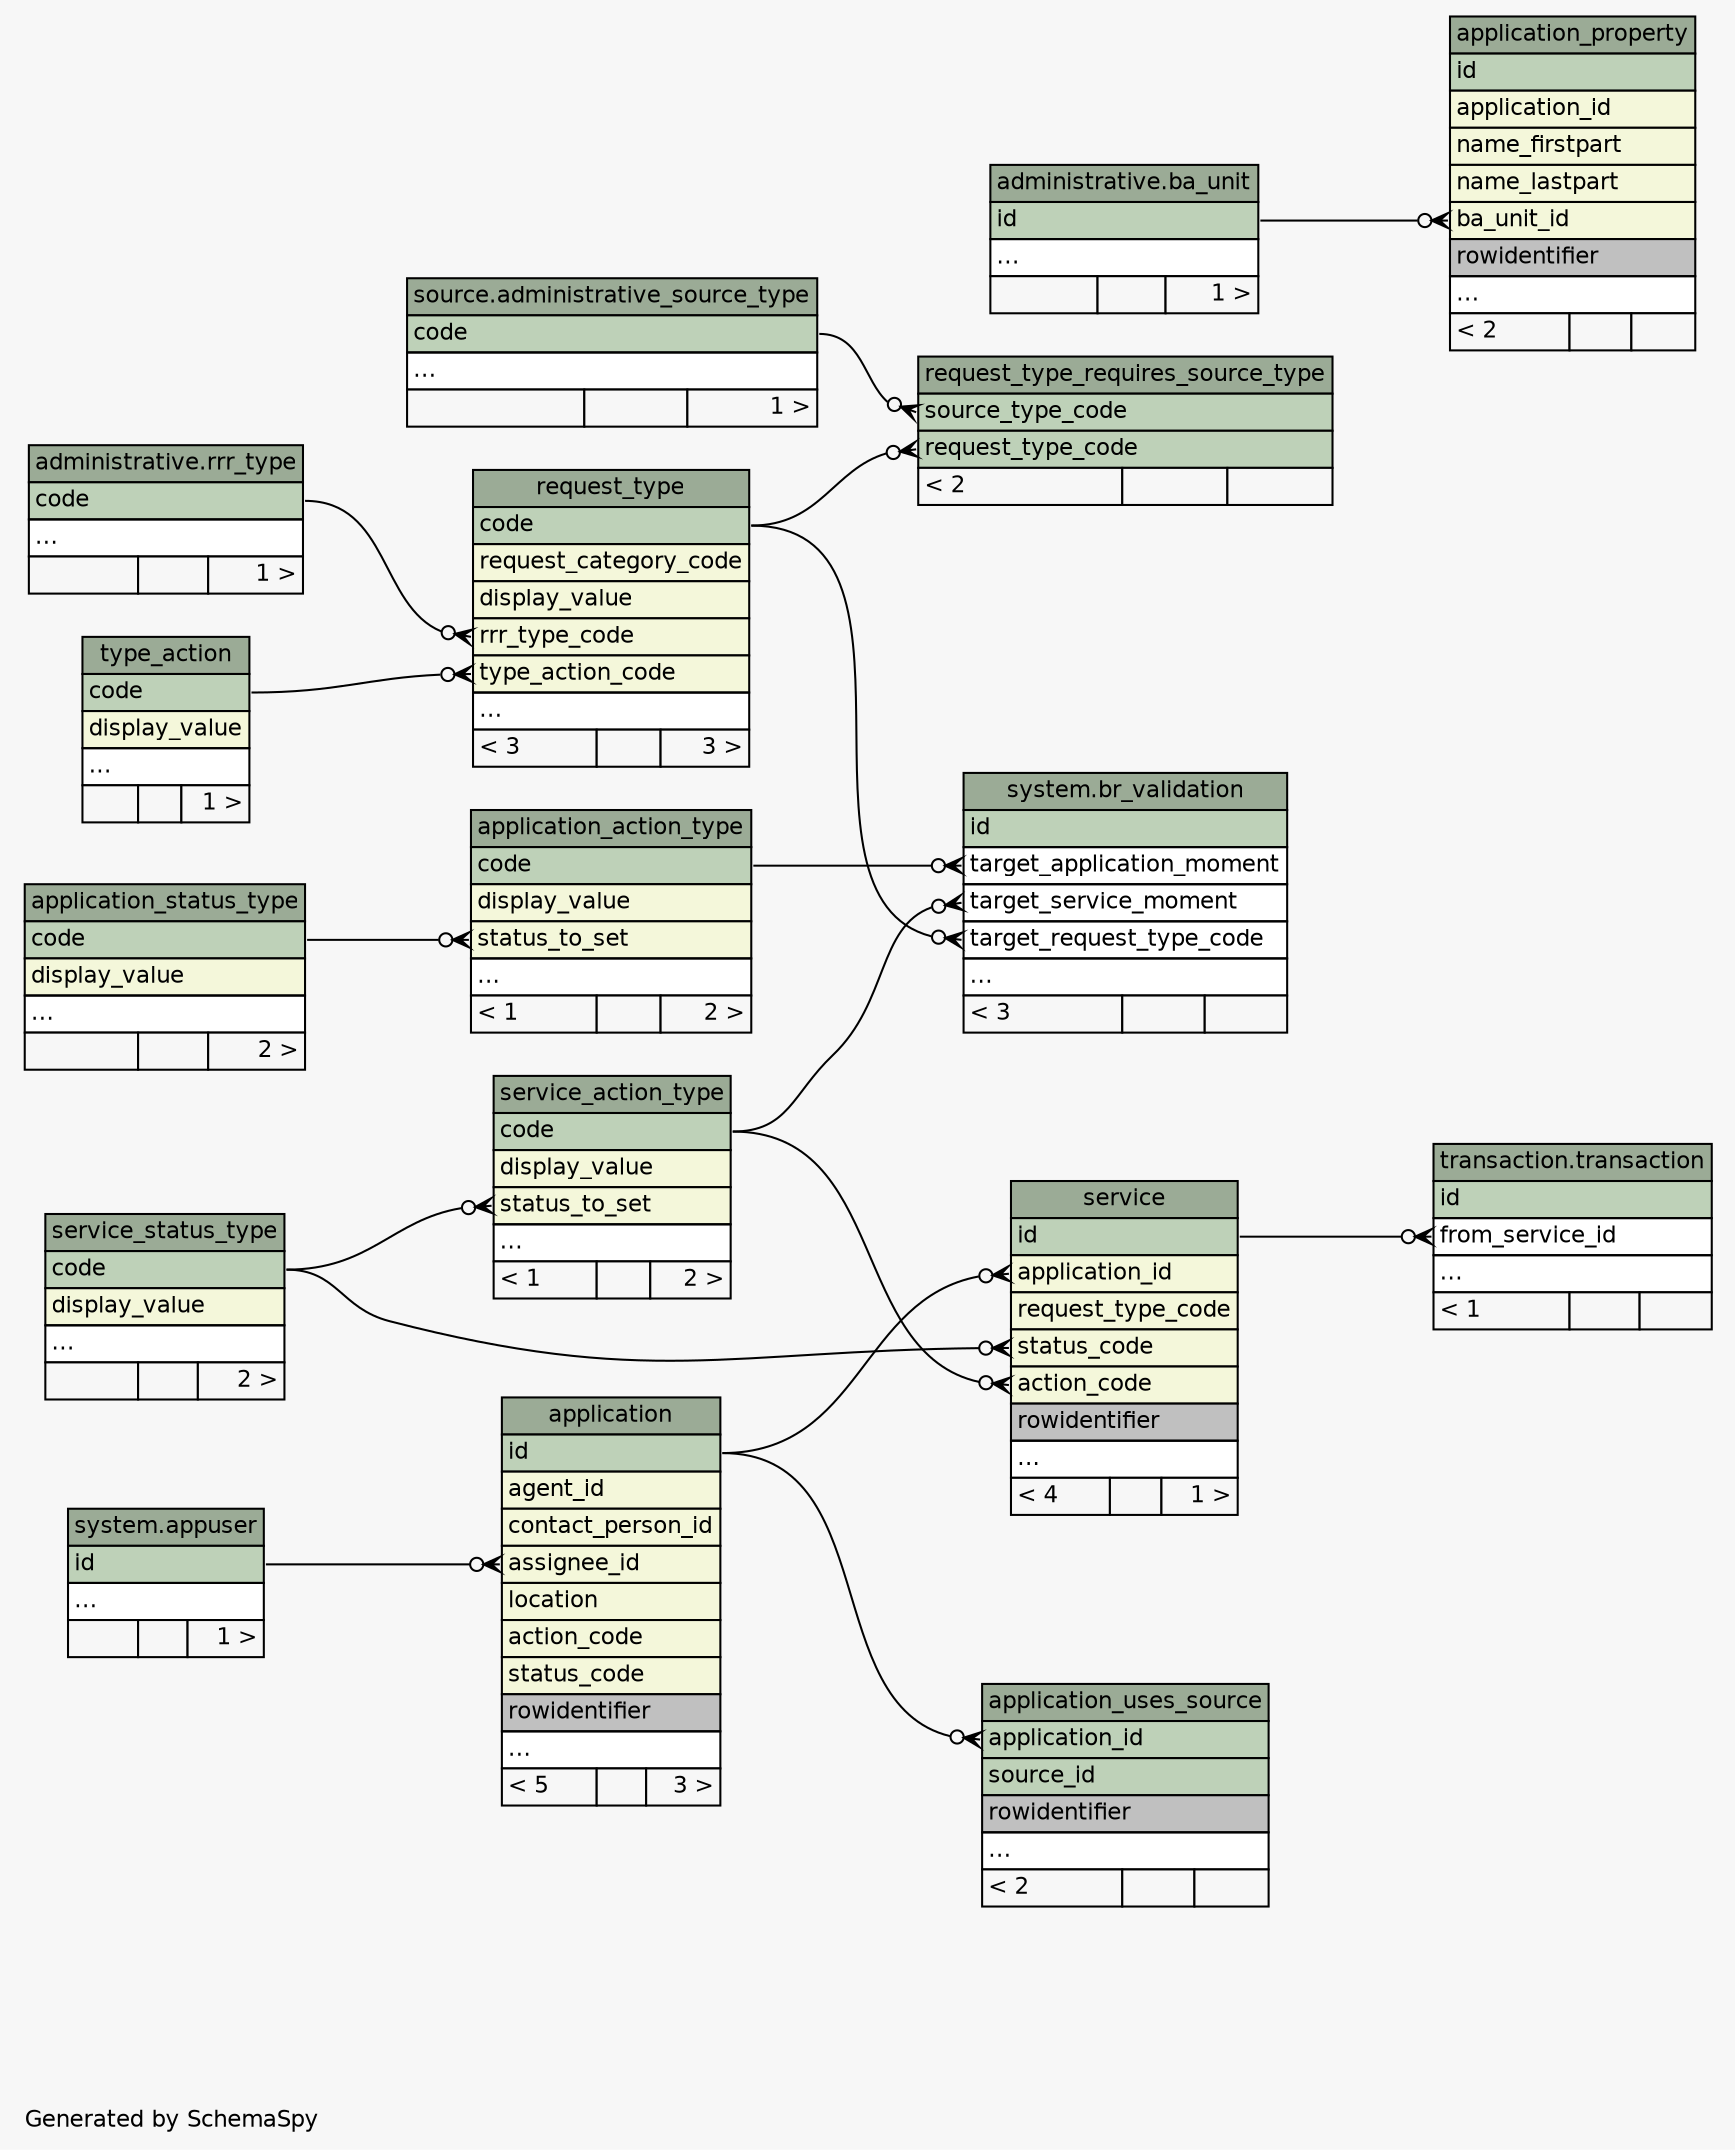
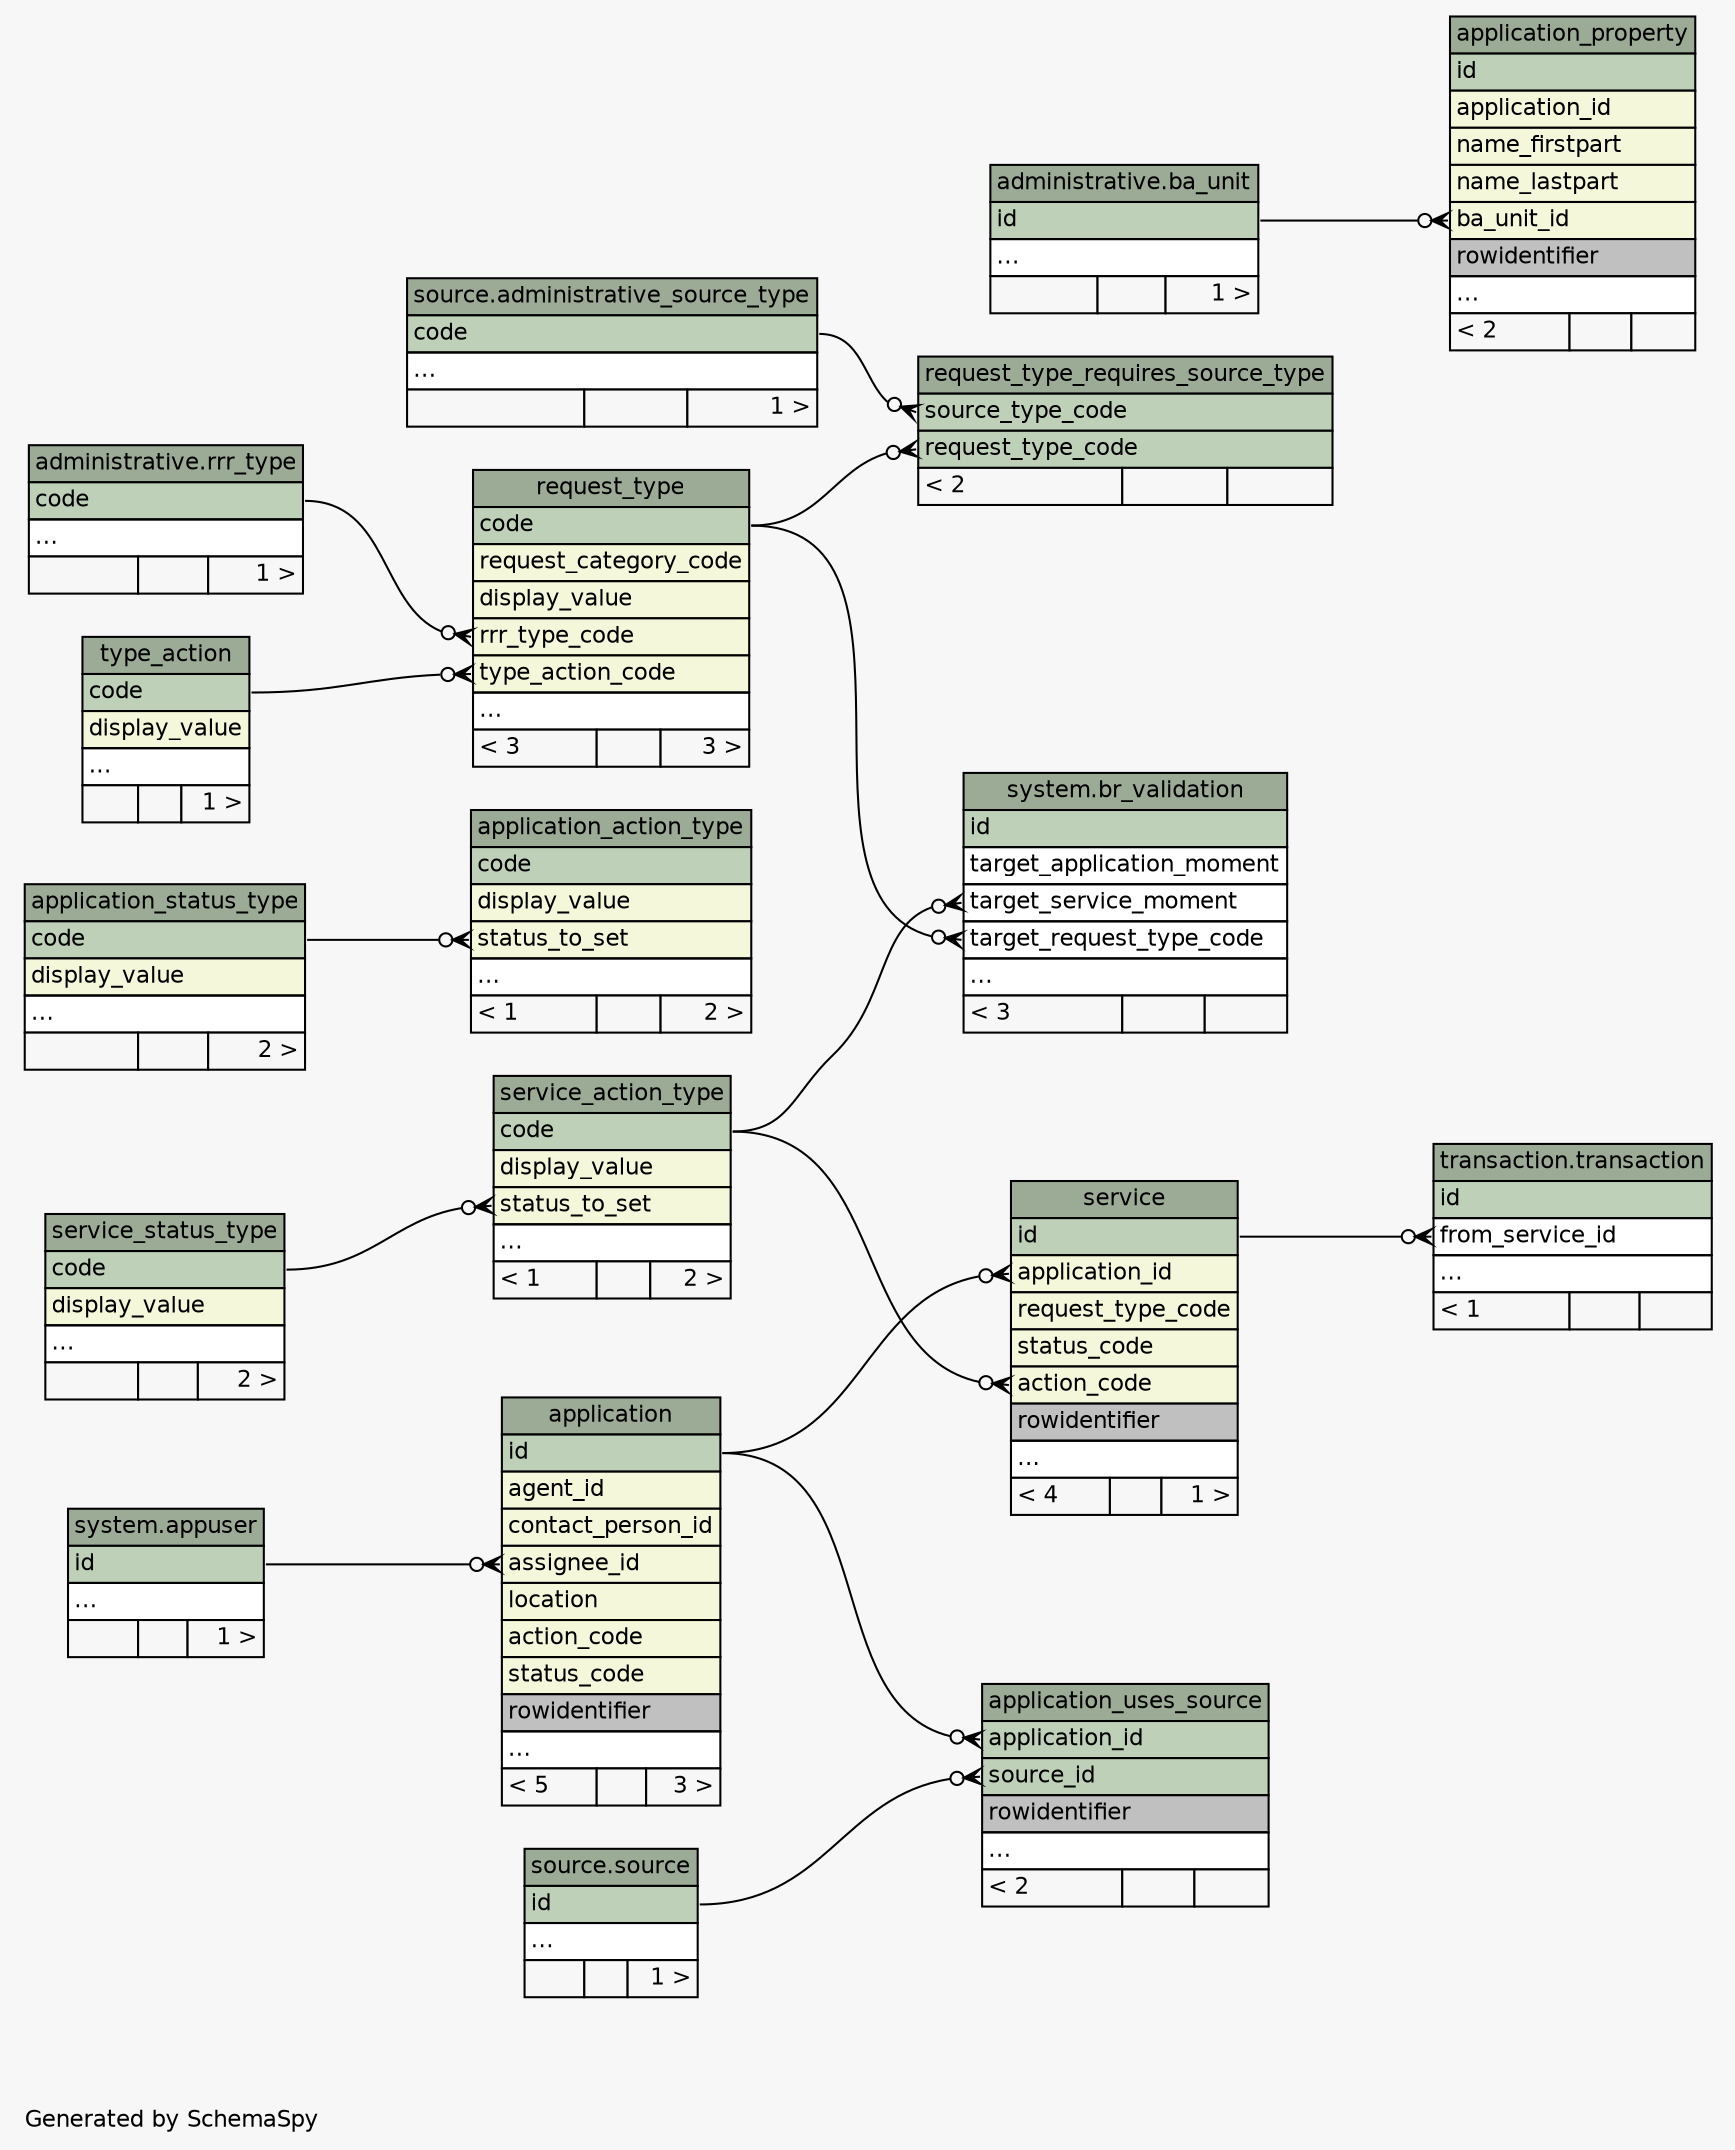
edge "application_action_type" -> "system.br_validation": removed
edge "service_status_type" -> "service": removed
node "source.source": added
